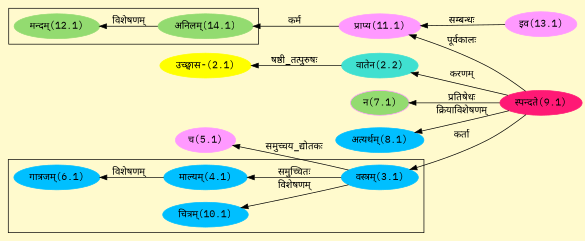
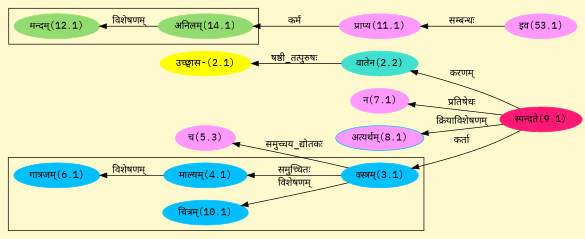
node "इव(13.1)": label "इव(13.1)" -> "इव(53.1)"
edge "स्पन्दते(9.1)" -> "प्राप्य(11.1)": removed, label "पूर्वकालः"
node "न(7.1)": fillcolor #93db70 -> #ff99ff
node "च(5.1)": label "च(5.1)" -> "च(5.3)"
node "अत्यर्थम्(8.1)": fillcolor #00bfff -> #ff99ff
